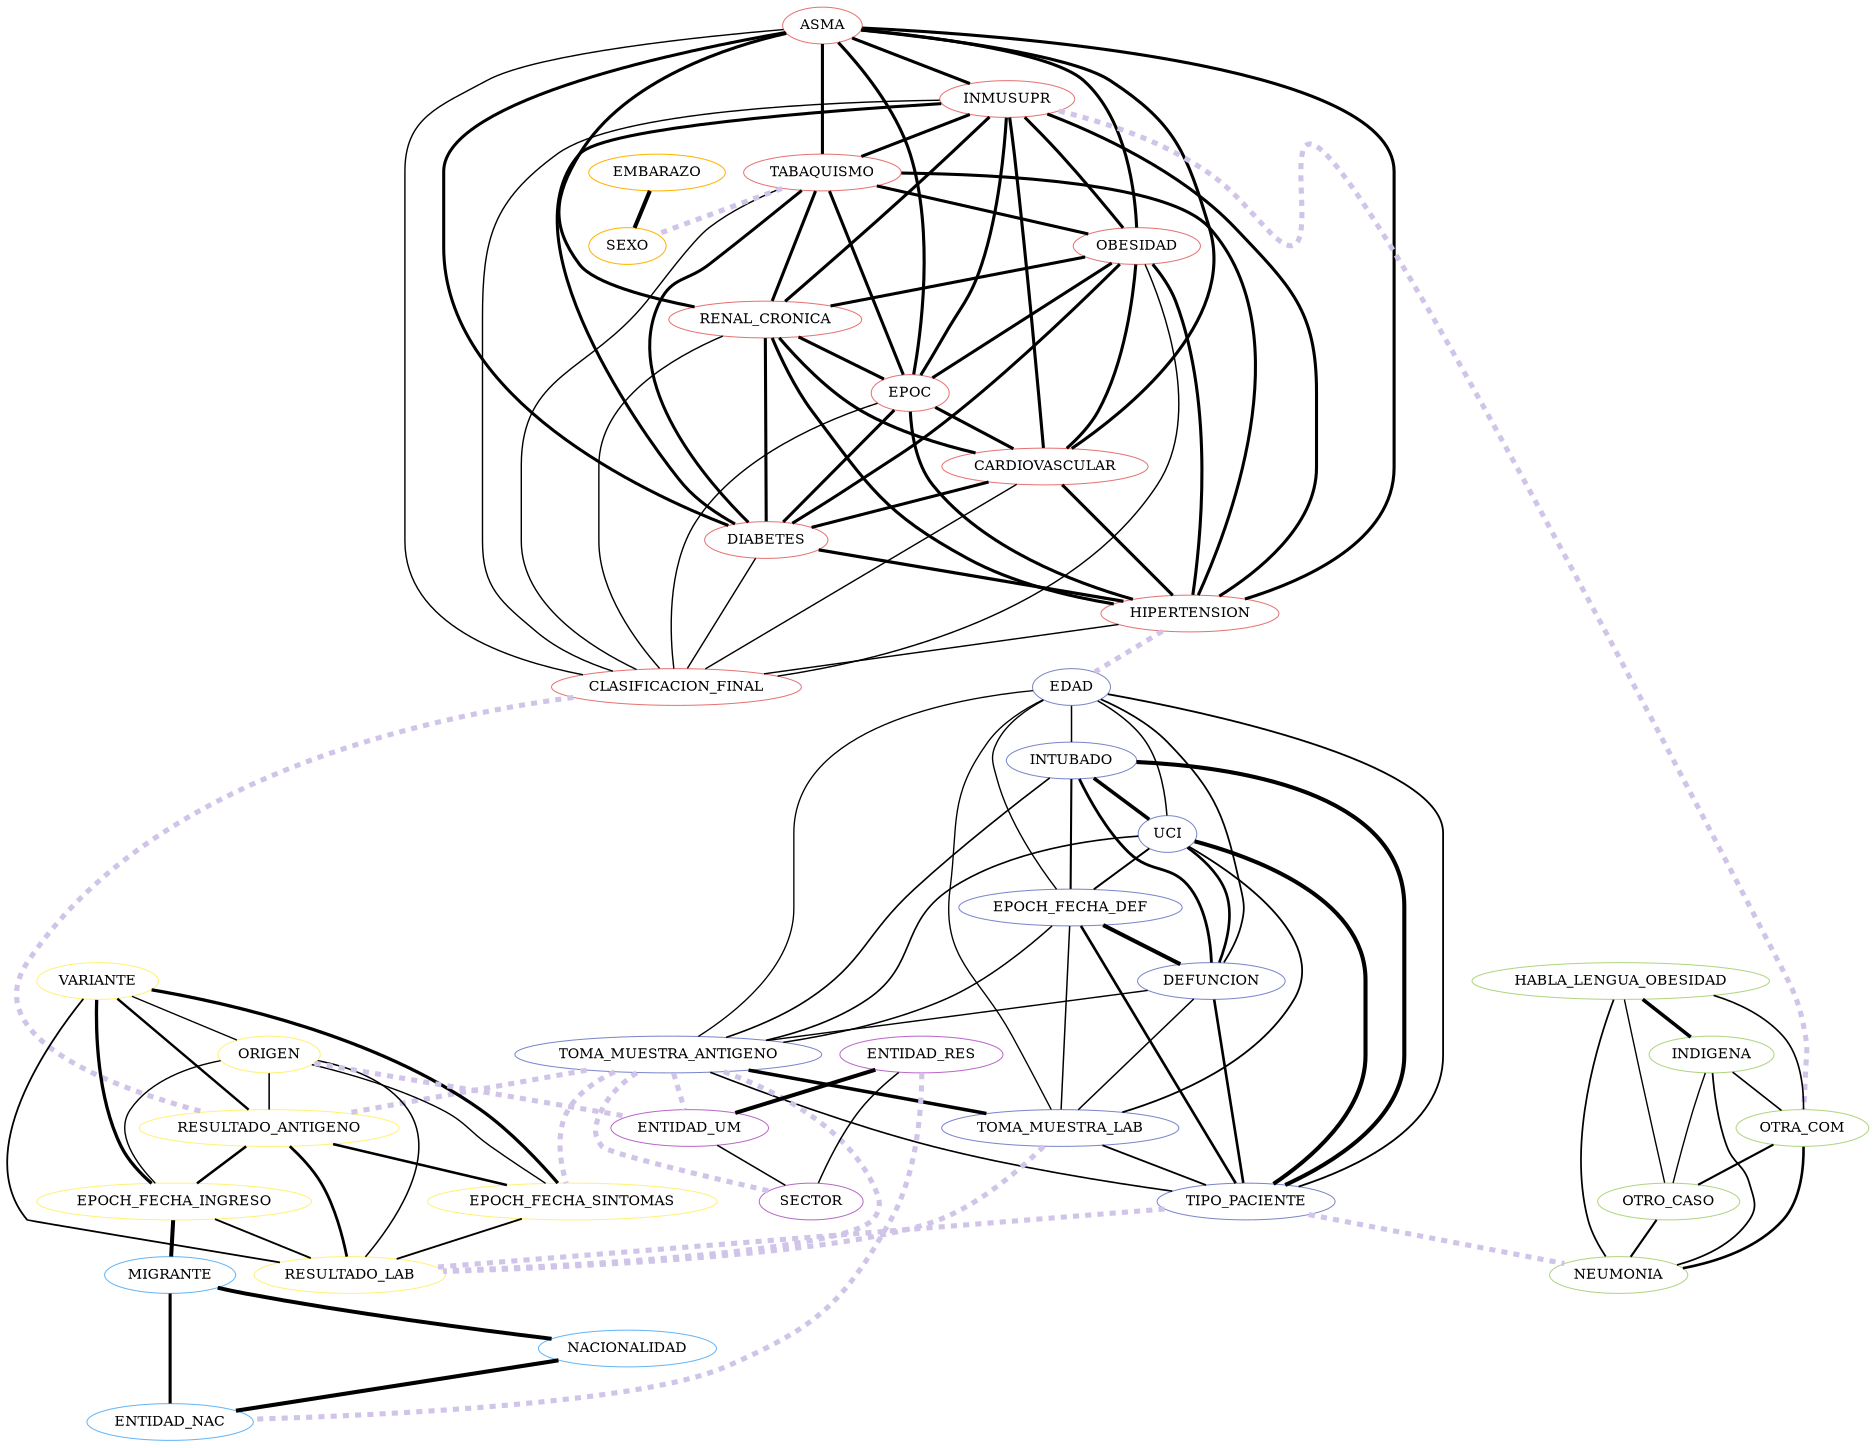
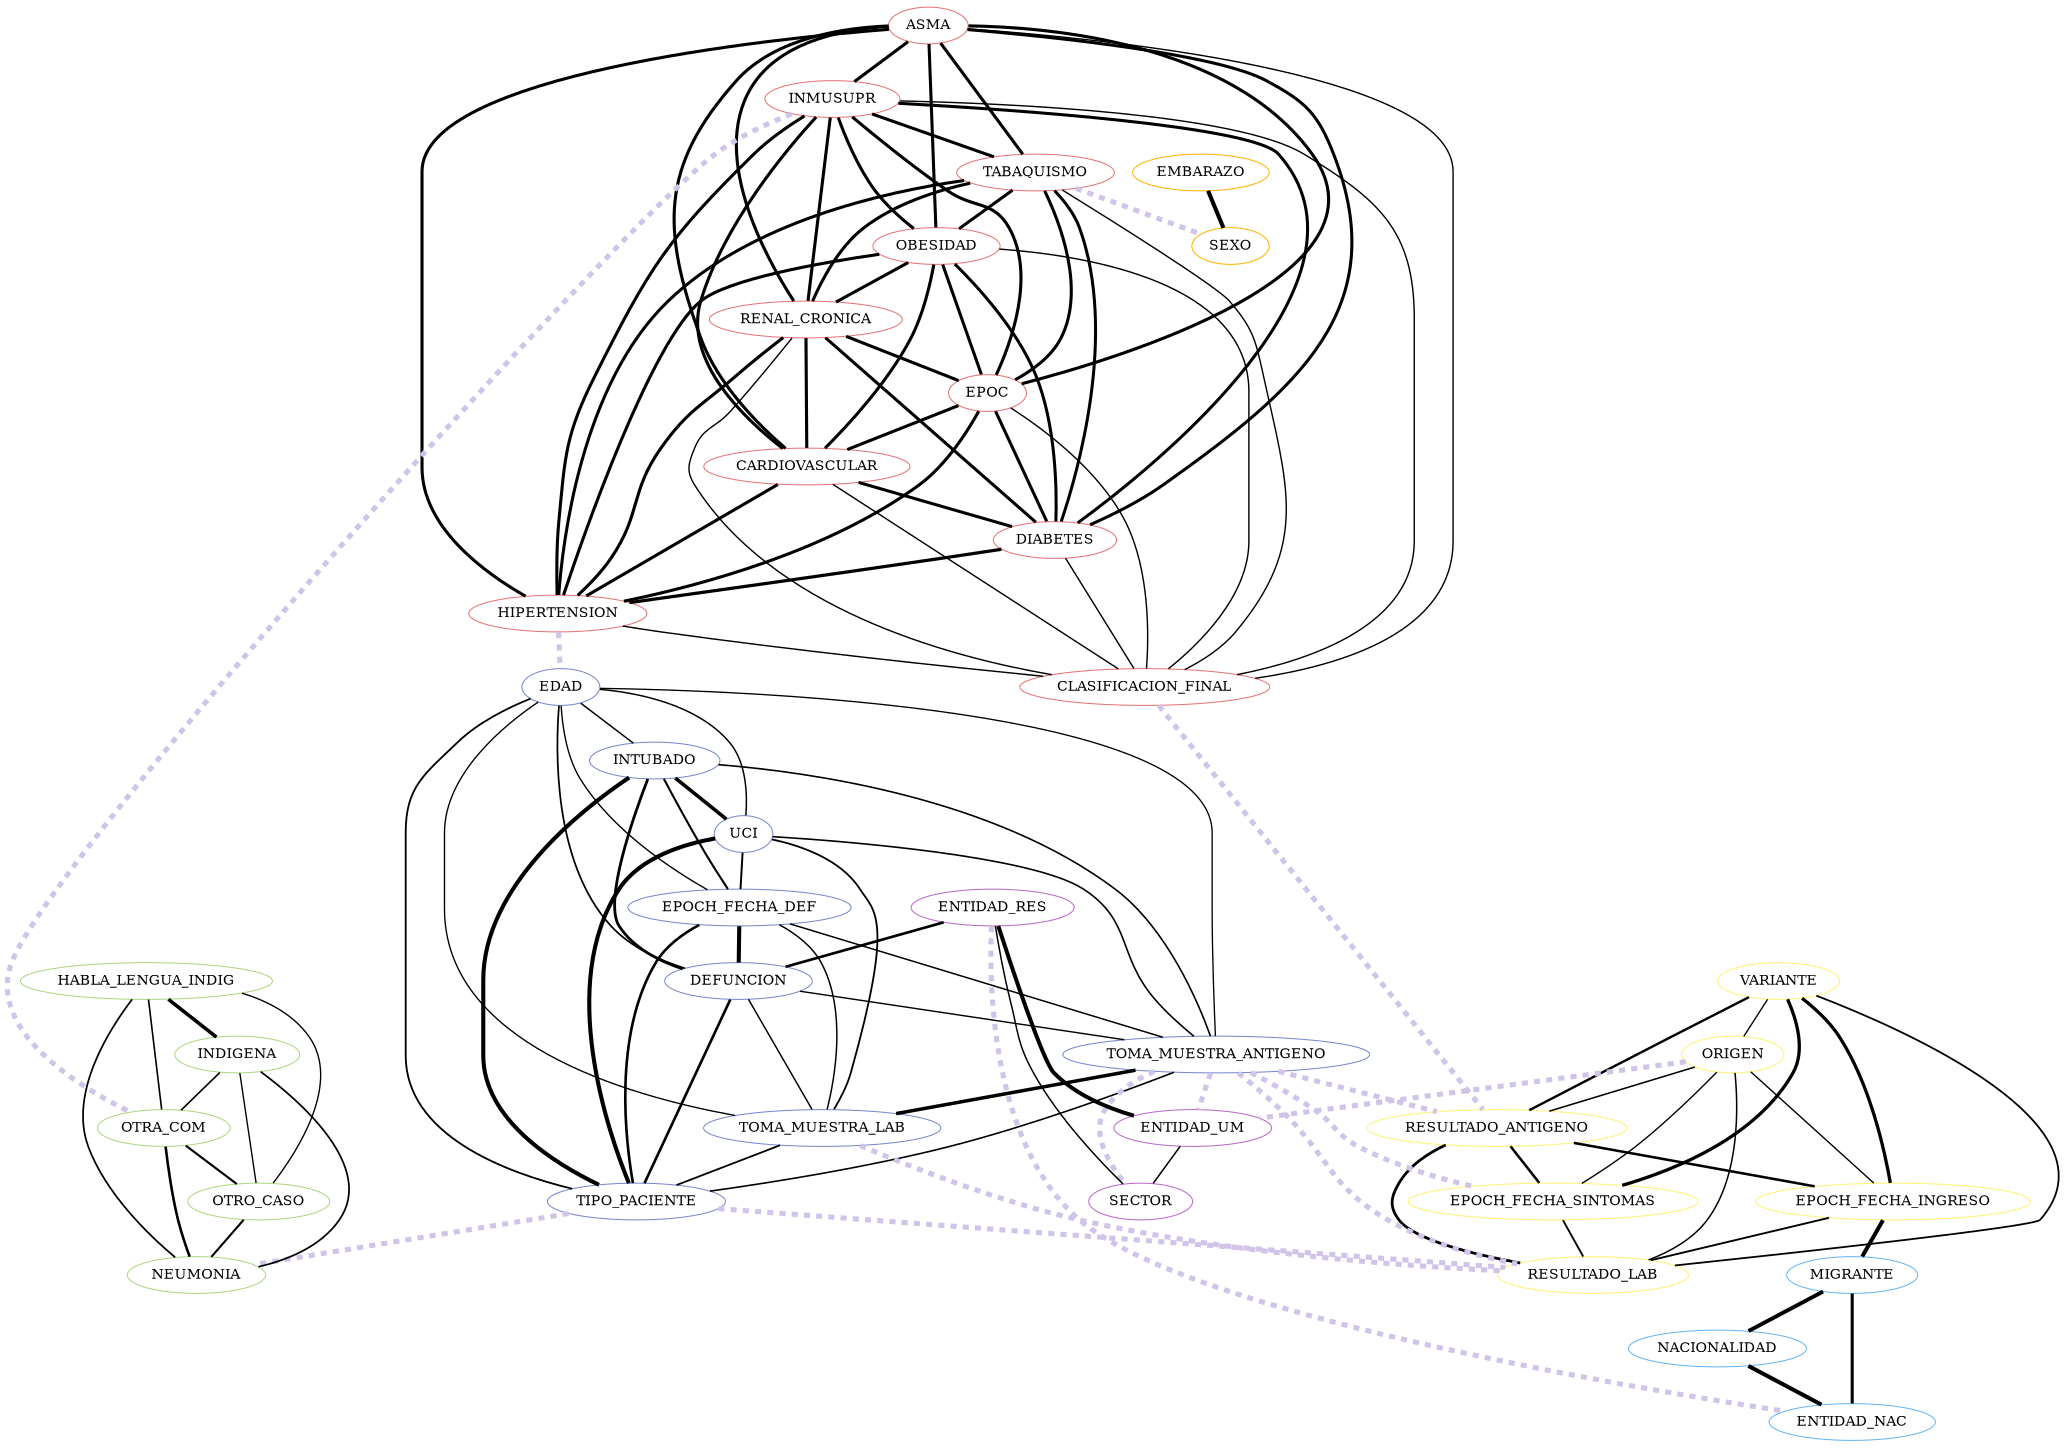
edge "UCI" -- "DEFUNCION": now "ENTIDAD_RES" -- "DEFUNCION"
node "HABLA_LENGUA_OBESIDAD": label "HABLA_LENGUA_OBESIDAD" -> "HABLA_LENGUA_INDIG"
